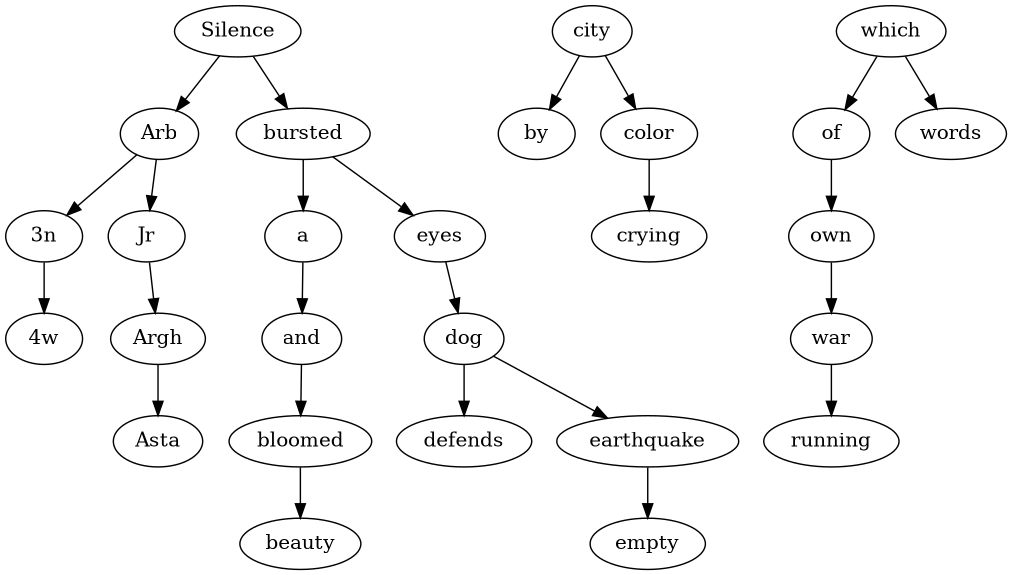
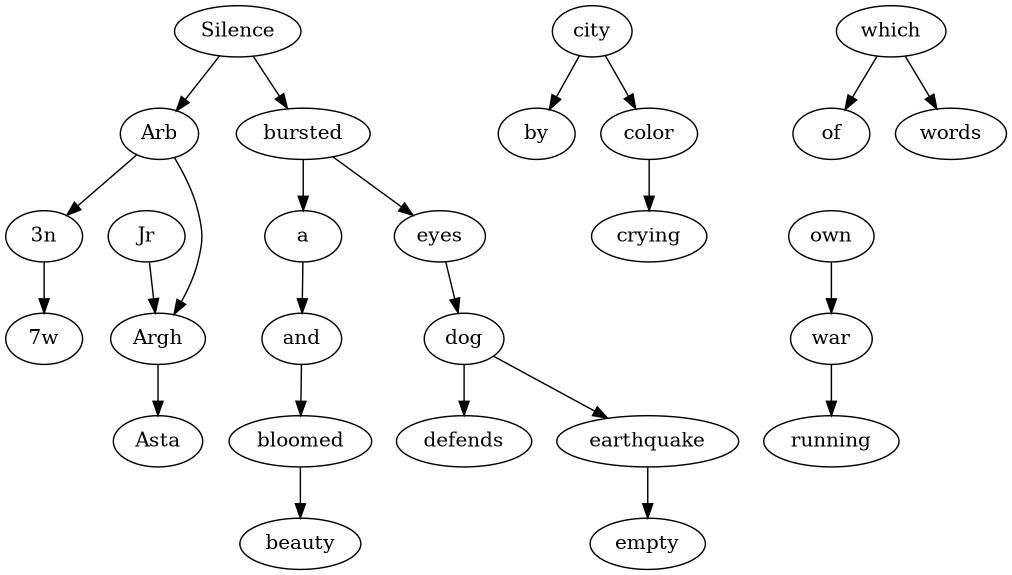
edge "Arb" -> "Jr": now "Arb" -> "Argh"
edge "of" -> "own": removed
node "4w": label "4w" -> "7w"
